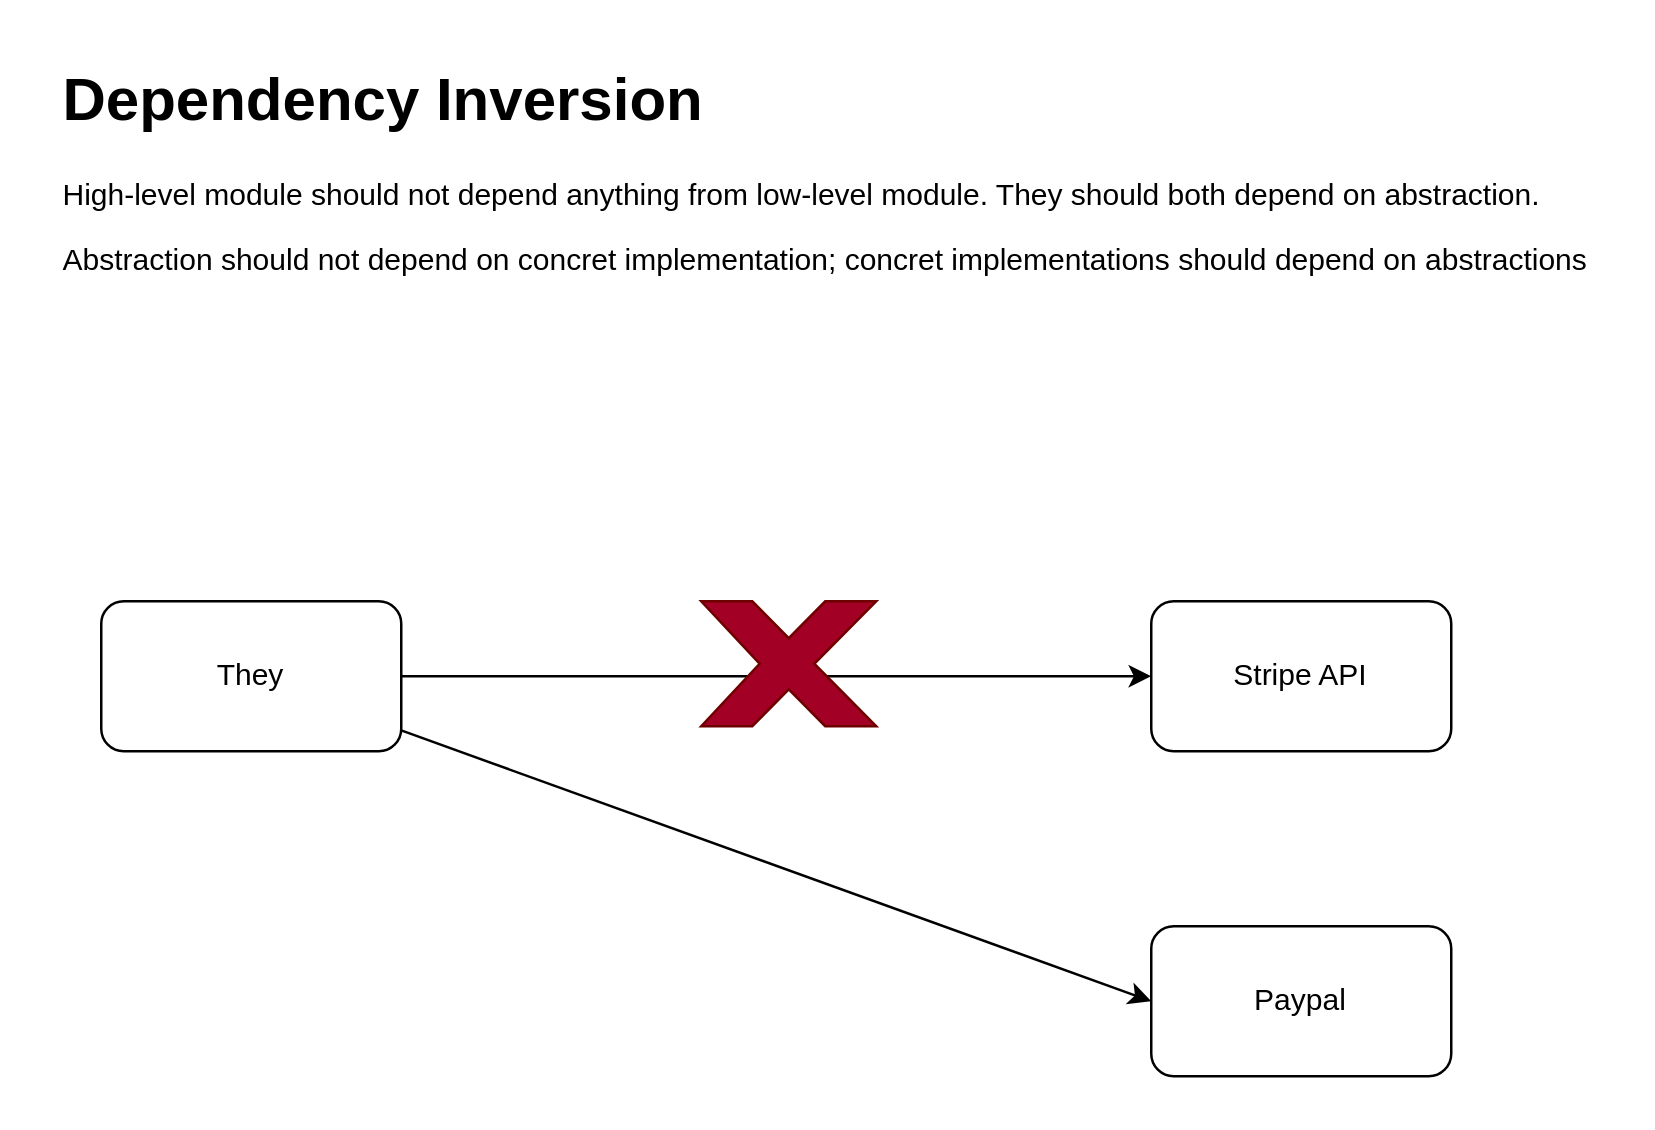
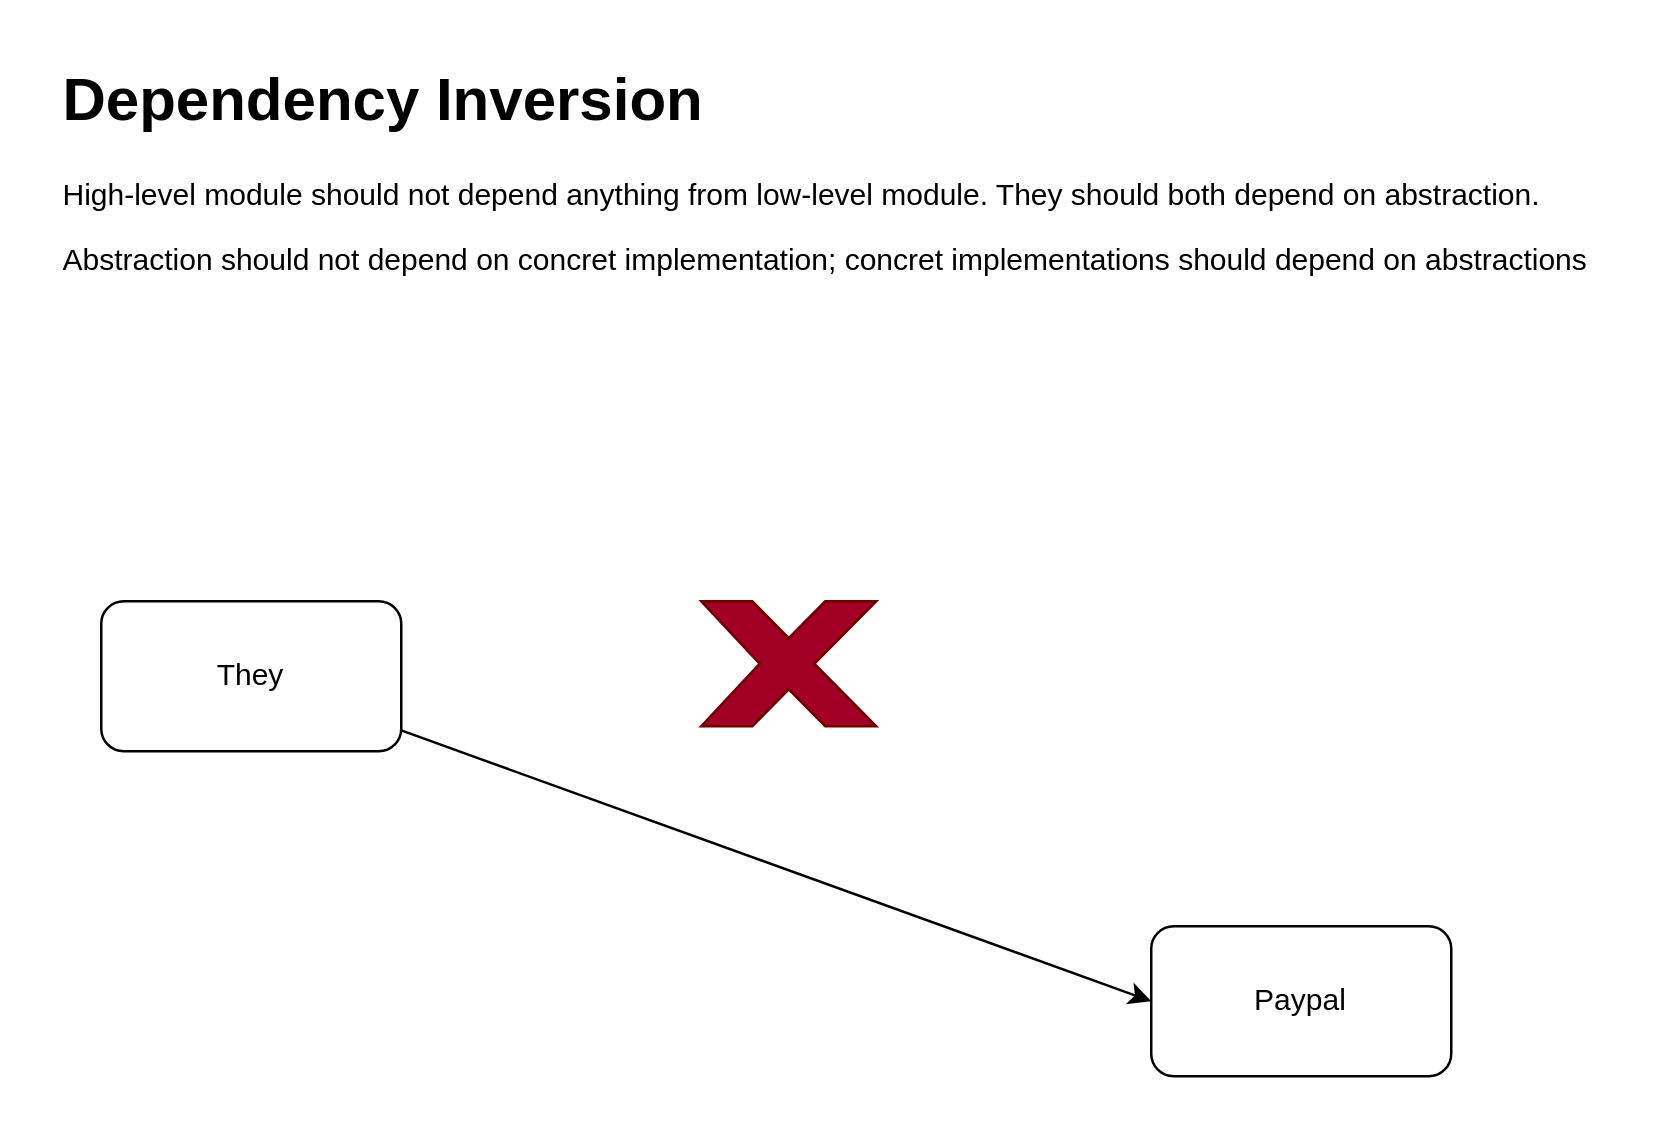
edge "They" -> "Stripe API": removed
node "Stripe API": removed
